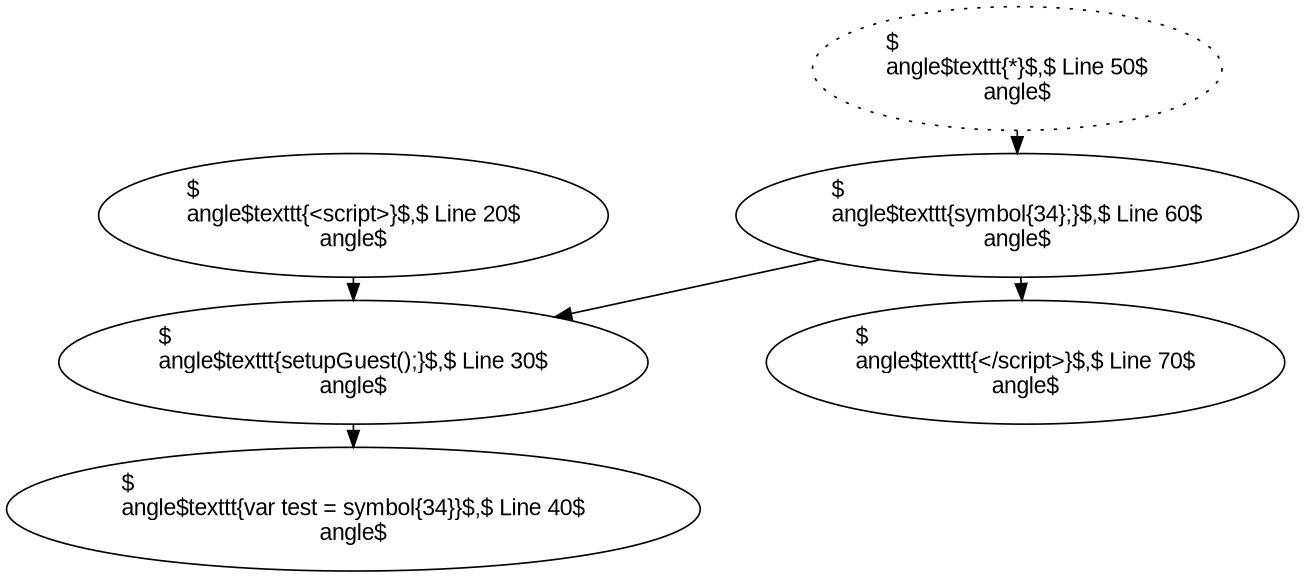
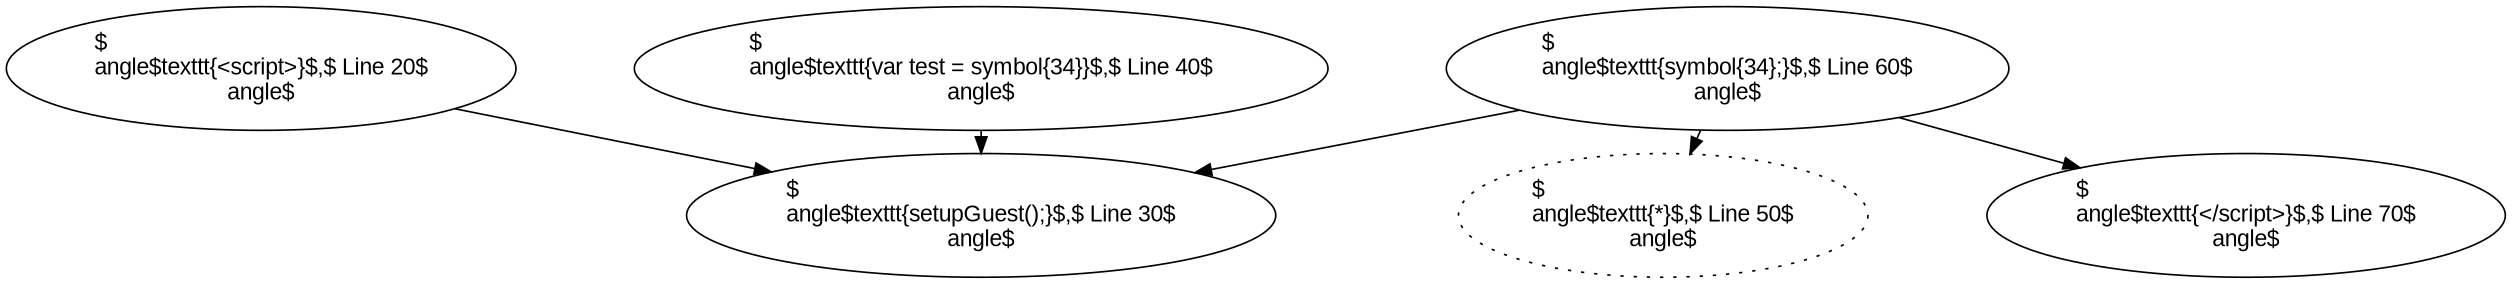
edge "$ angle$texttt{*}$,$ Line 50$ angle$" -> "$ angle$texttt{symbol{34};}$,$ Line 60$ angle$": reversed
edge "$ angle$texttt{setupGuest();}$,$ Line 30$ angle$" -> "$ angle$texttt{var test = symbol{34}}$,$ Line 40$ angle$": reversed
